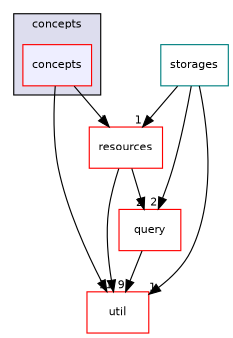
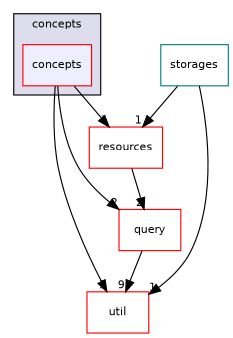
edge "storages" -> "query": now "concepts" -> "query"
edge "resources" -> "util": removed
